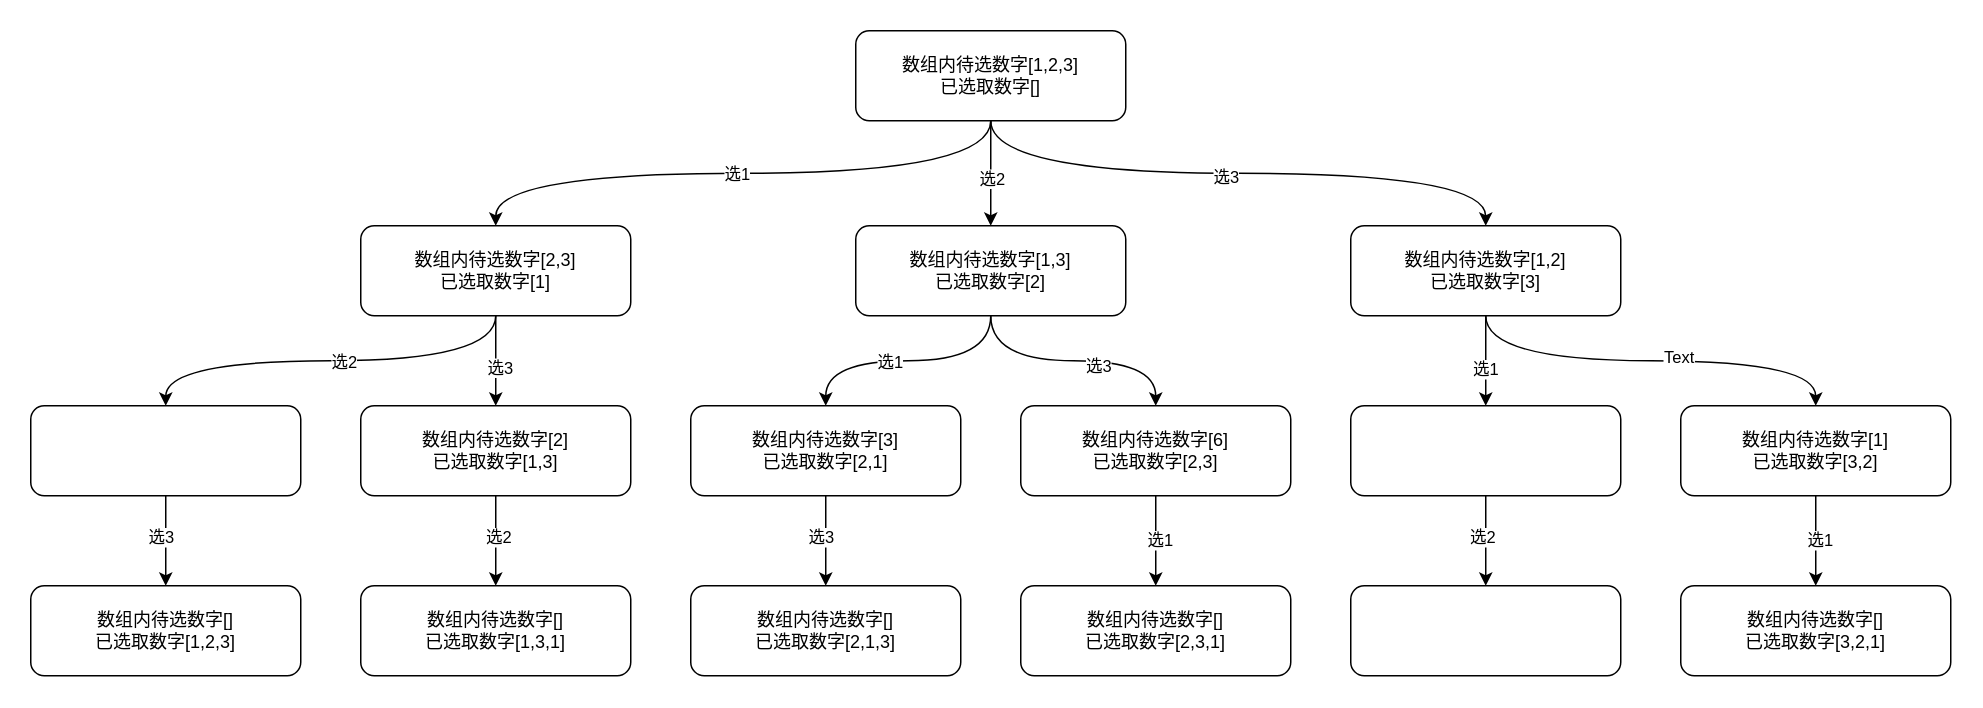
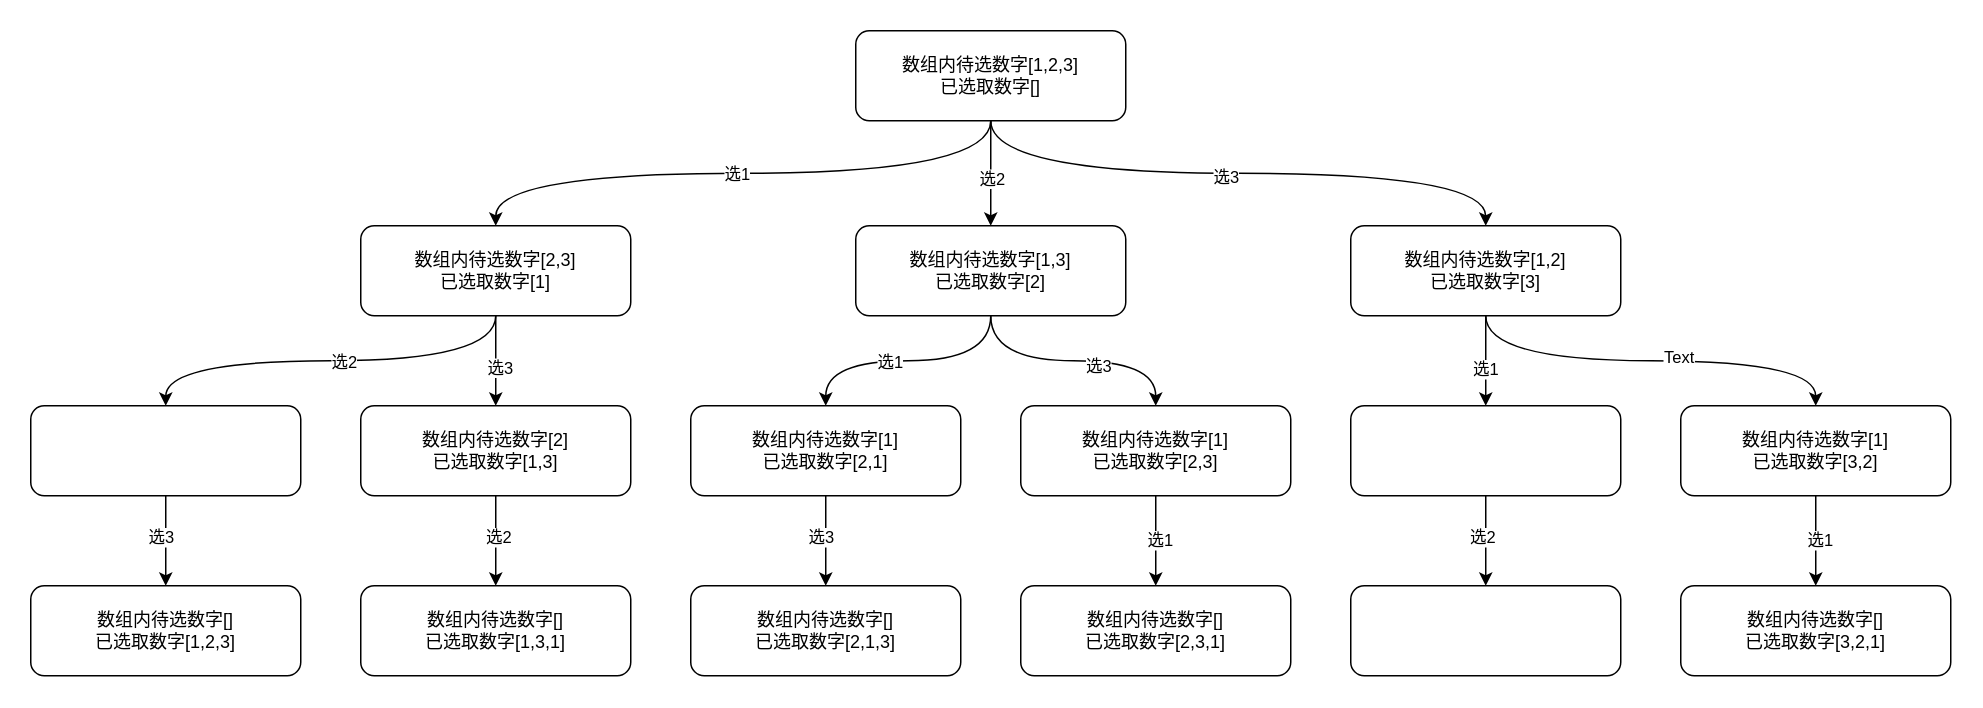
node "数组内待选数字[3] 已选取数字[2,1]": label "数组内待选数字[3] 已选取数字[2,1]" -> "数组内待选数字[1] 已选取数字[2,1]"
node "数组内待选数字[6] 已选取数字[2,3]": label "数组内待选数字[6] 已选取数字[2,3]" -> "数组内待选数字[1] 已选取数字[2,3]"
